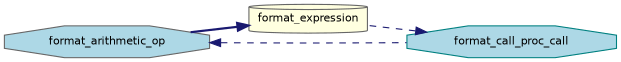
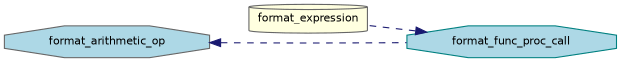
edge "format_arithmetic_op" -> "format_expression": removed
node "format_call_proc_call": label "format_call_proc_call" -> "format_func_proc_call"
